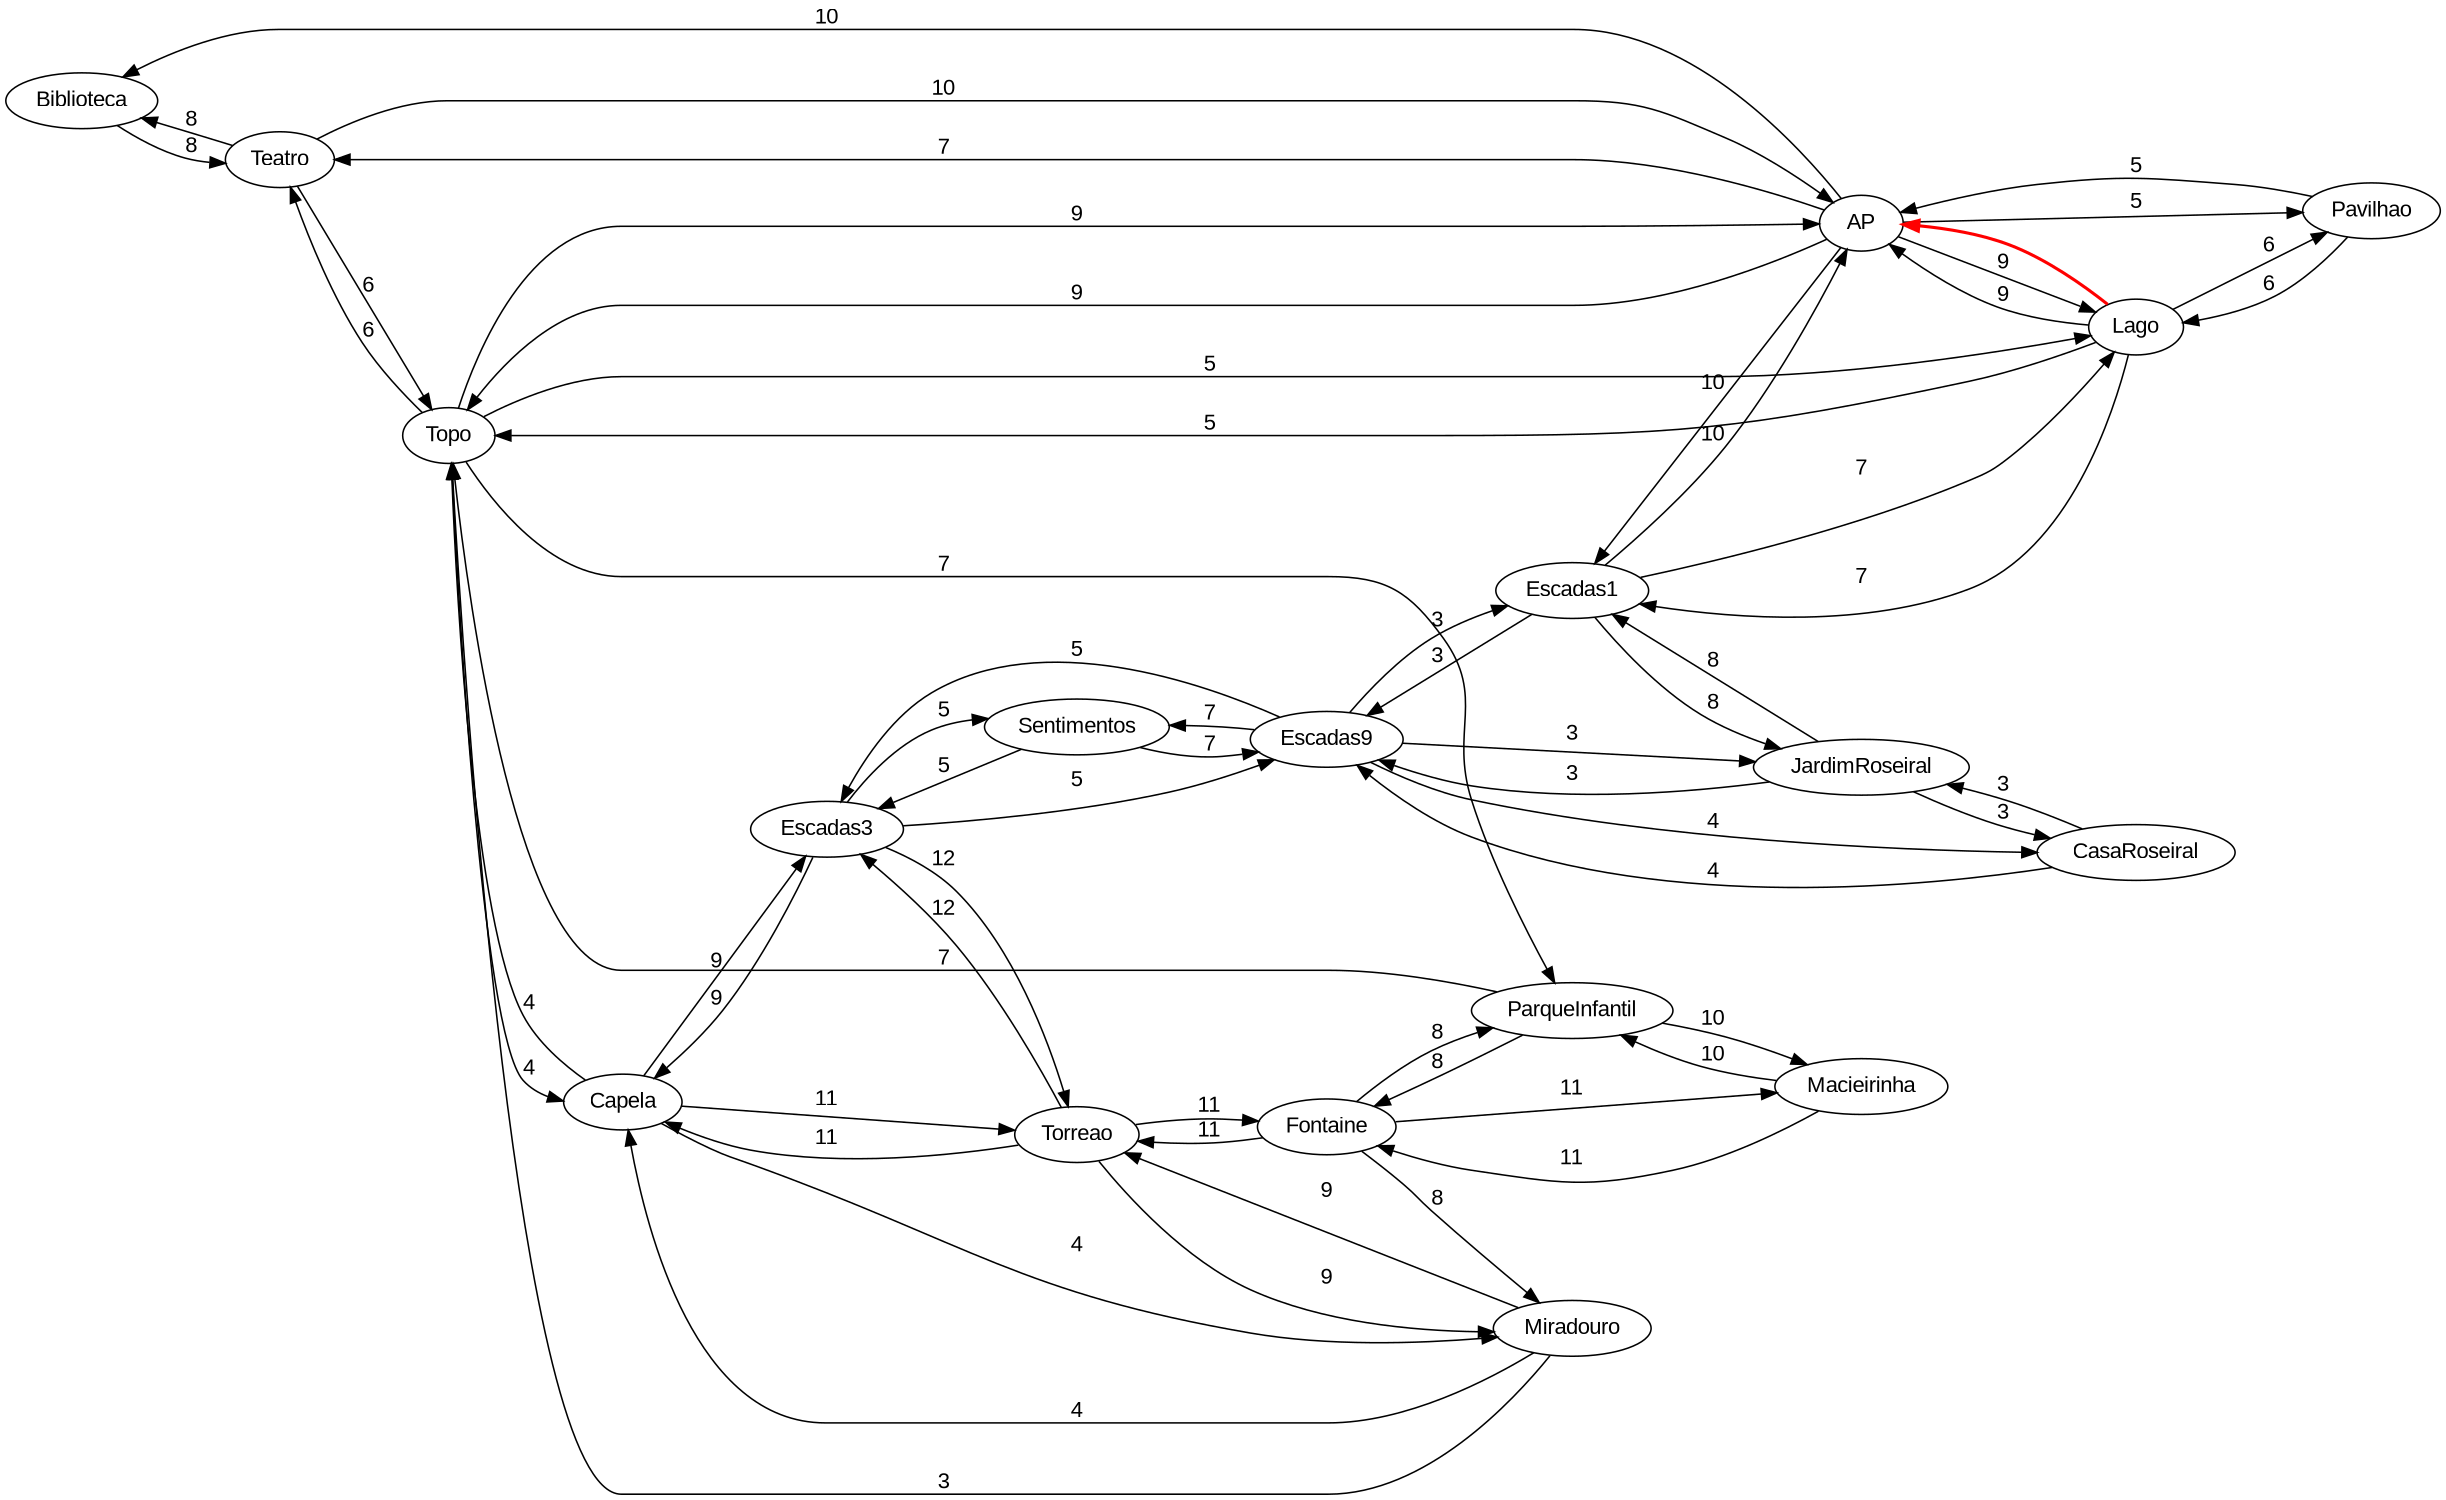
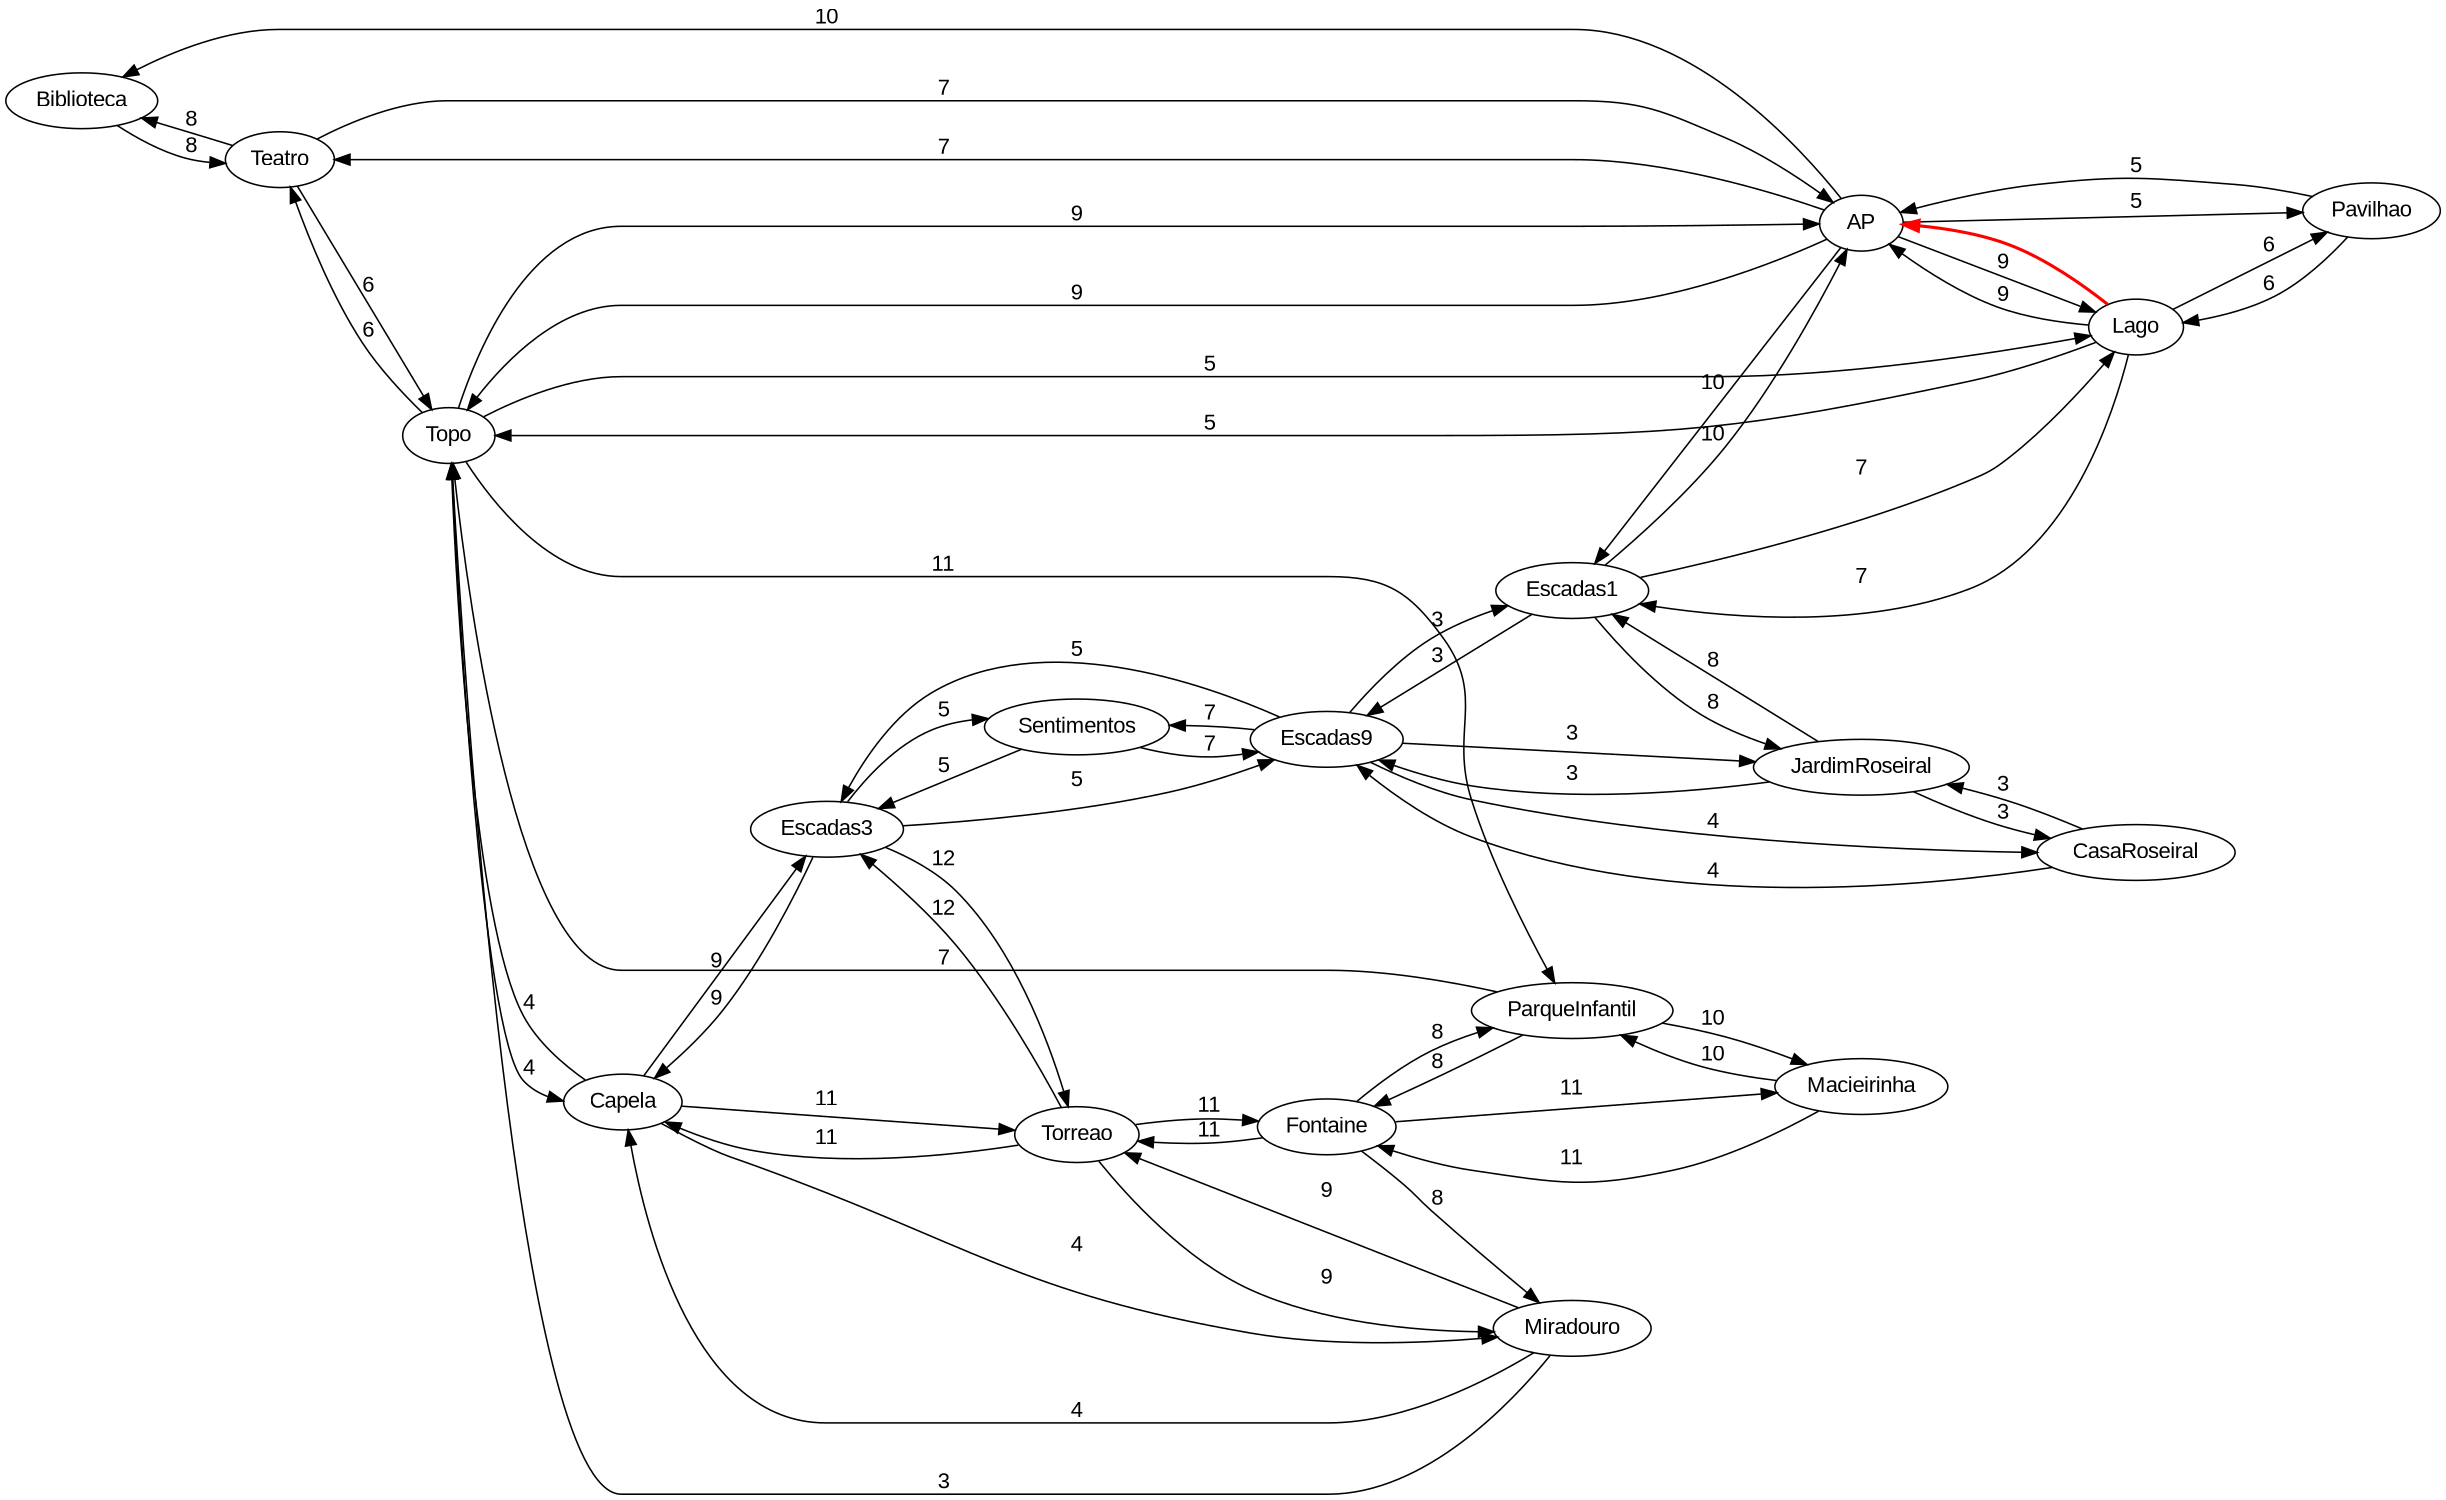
edge "Teatro" -> "AP": label "10" -> "7"
edge "Topo" -> "ParqueInfantil": label "7" -> "11"
